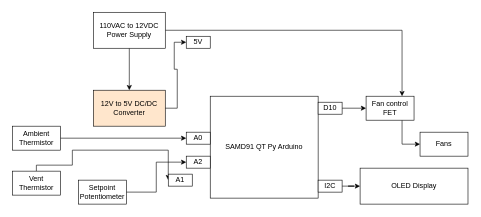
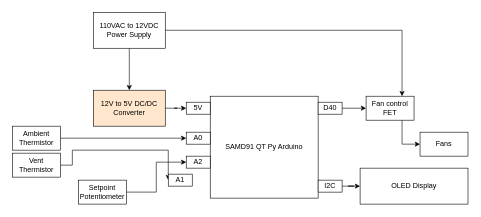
node "5V": moved (198, 42) -> (198, 108)
node "D10": label "D10" -> "D40"
node "Vent Thermistor": moved (36, 183) -> (36, 165)
